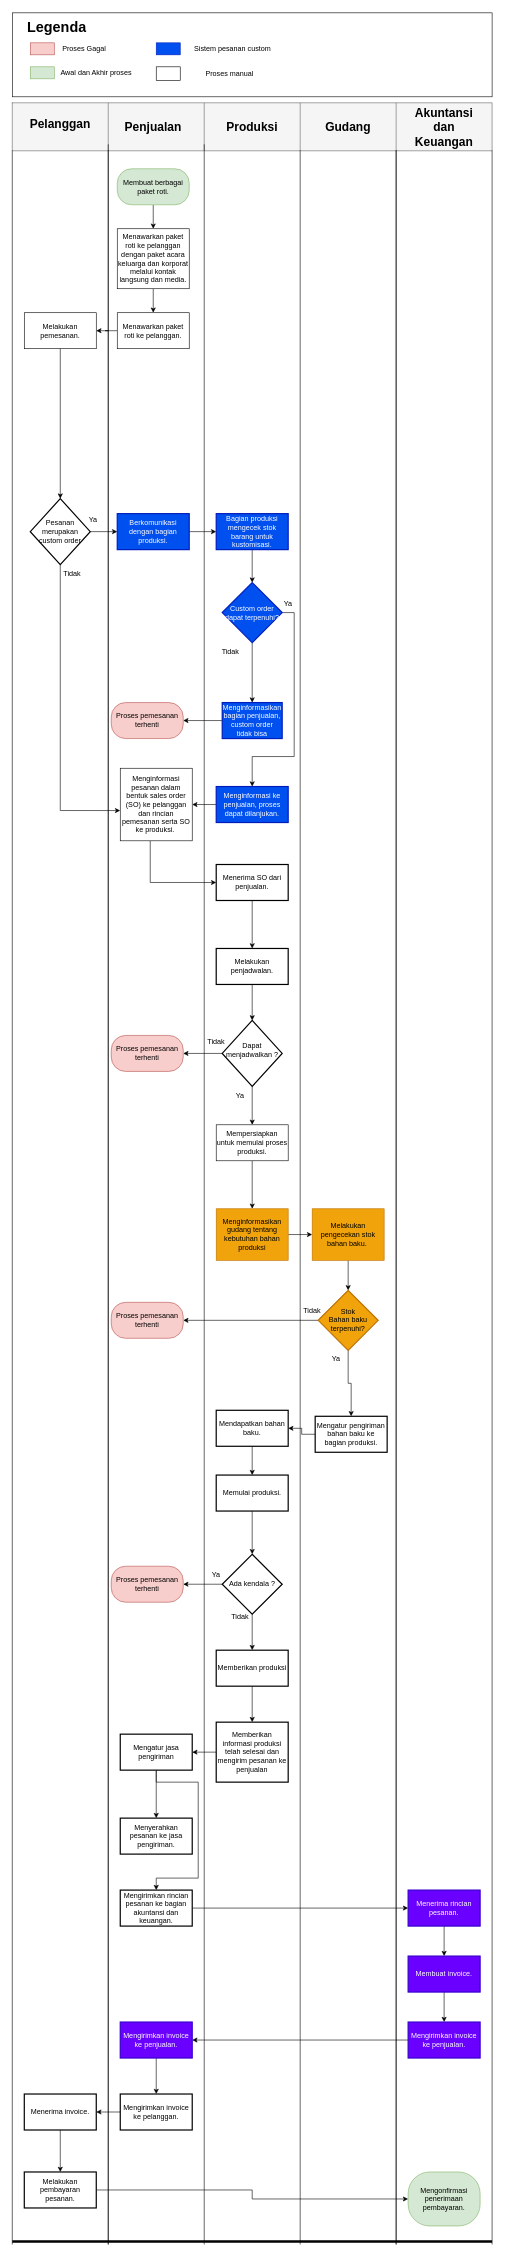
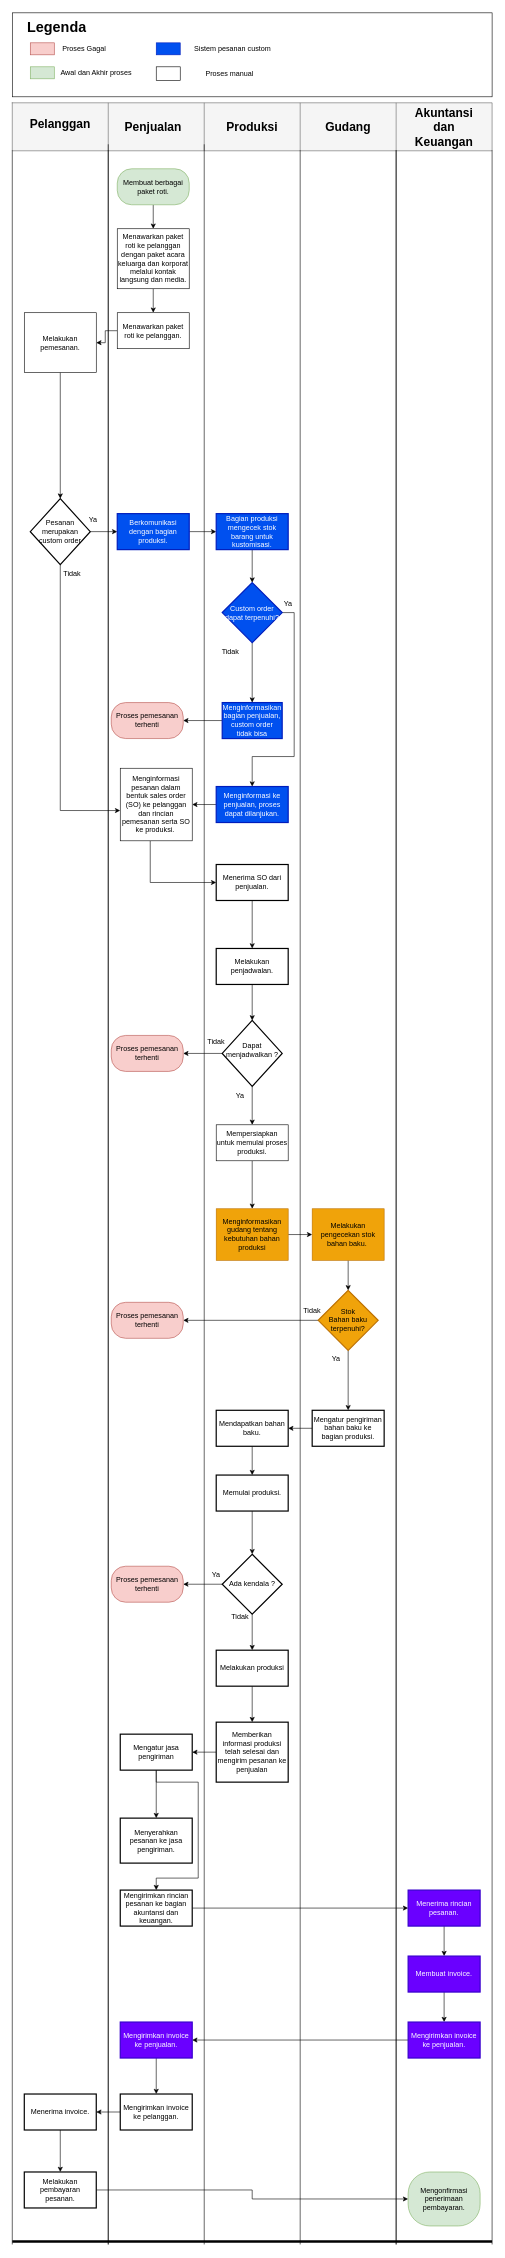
node "Melakukan pemesanan.": size 72x36 -> 72x60
node "Mengatur pengiriman bahan baku ke bagian produksi.": moved (351, 1434) -> (348, 1428)
node "Memberikan produksi": label "Memberikan produksi" -> "Melakukan produksi"
node "Menyerahkan pesanan ke jasa pengiriman.": size 72x36 -> 72x45
